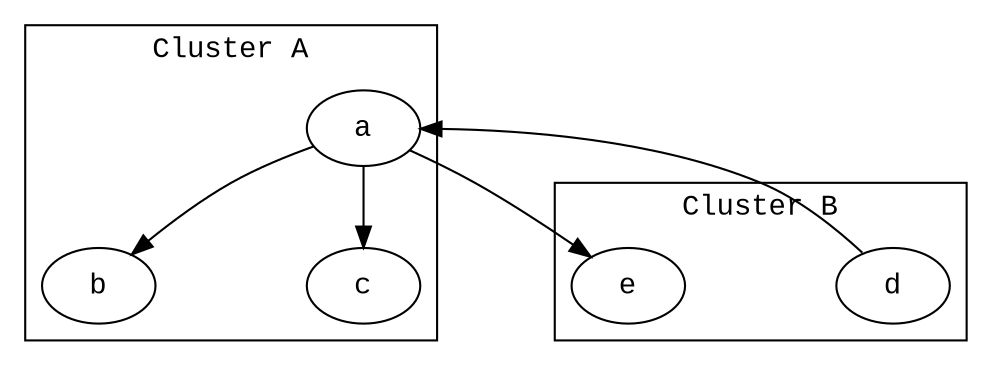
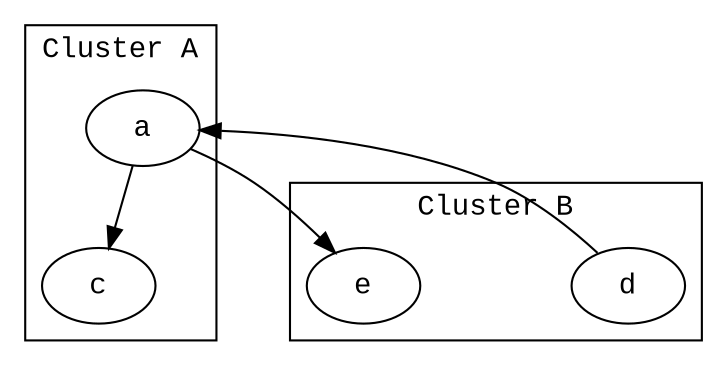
node "b": removed
